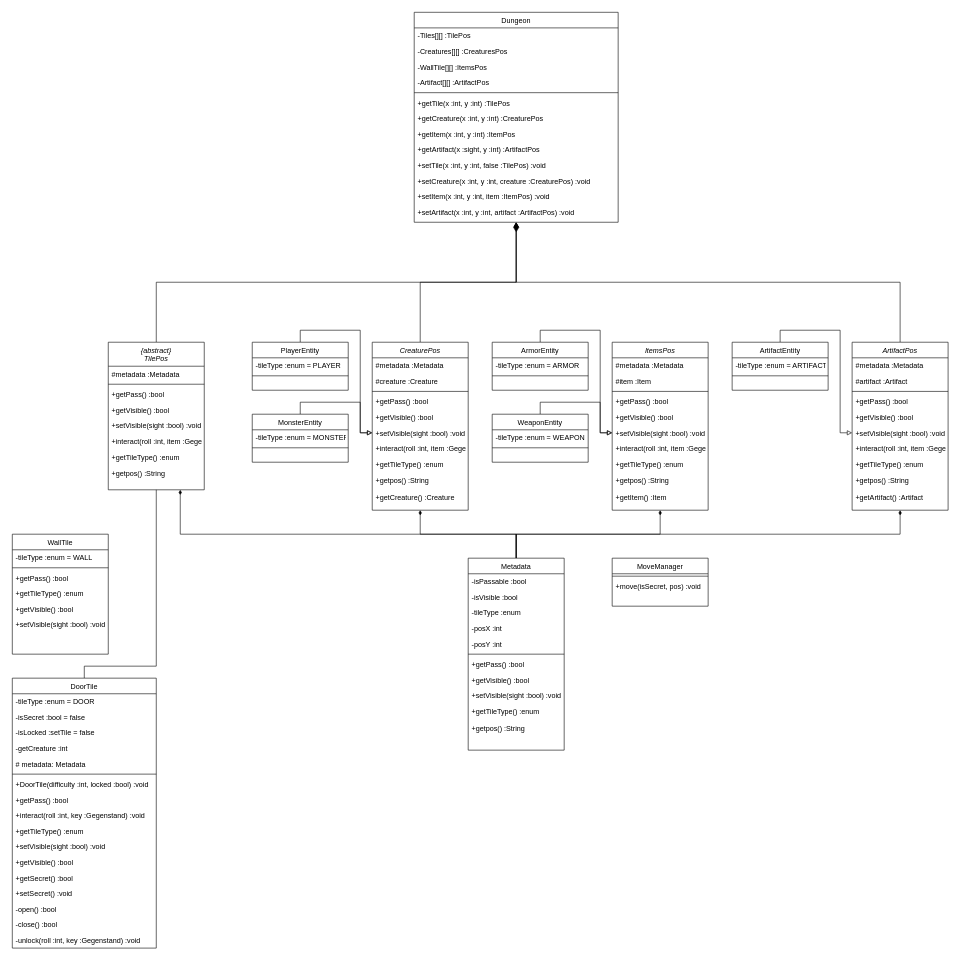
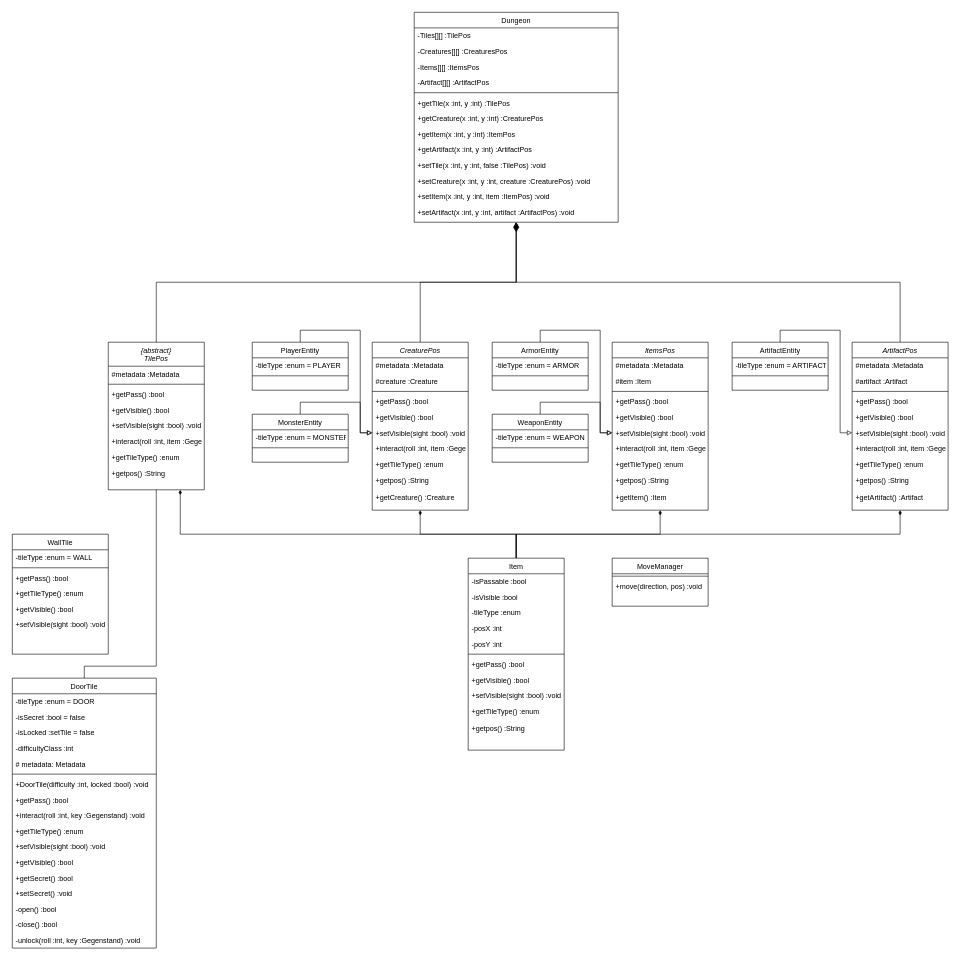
node "-WallTile[][] :ItemsPos": label "-WallTile[][] :ItemsPos" -> "-Items[][] :ItemsPos"
node "+getArtifact(x :sight, y :int) :ArtifactPos": label "+getArtifact(x :sight, y :int) :ArtifactPos" -> "+getArtifact(x :int, y :int) :ArtifactPos"
node "Metadata": label "Metadata" -> "Item"
node "+move(isSecret, pos) :void": label "+move(isSecret, pos) :void" -> "+move(direction, pos) :void"
node "-getCreature :int": label "-getCreature :int" -> "-difficultyClass :int"
